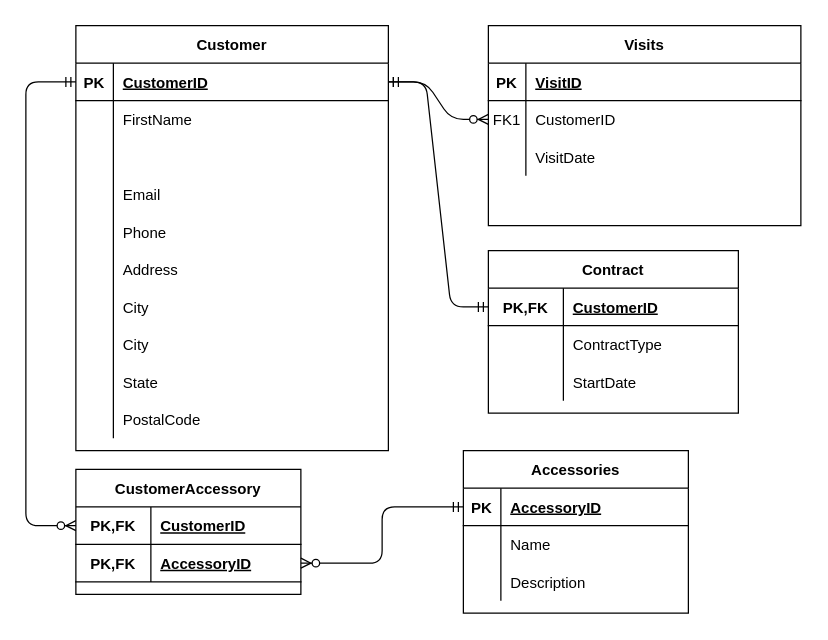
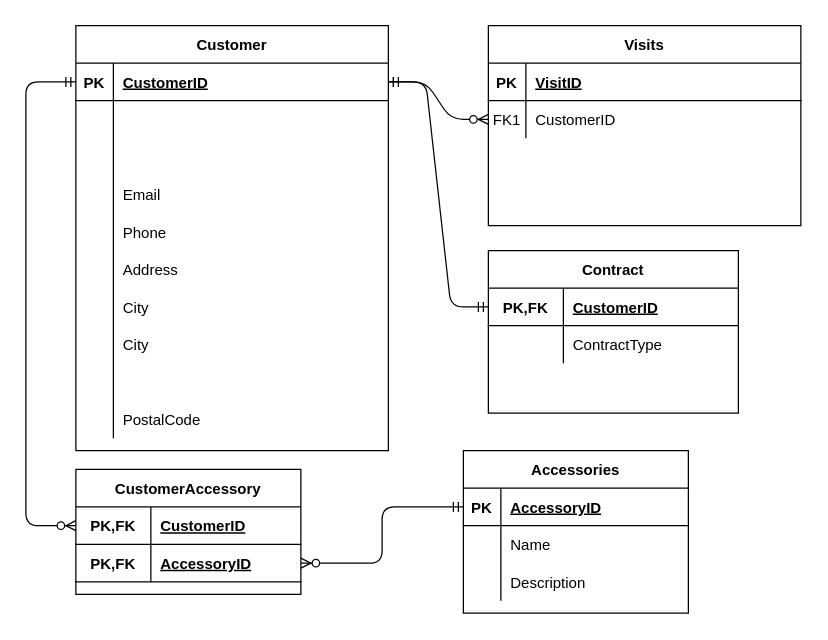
node "FirstName": removed
node "VisitDate": removed
node "State": removed
node "StartDate": removed
